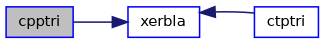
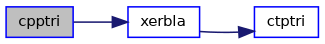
edge "ctptri" -> "xerbla": reversed
